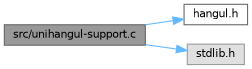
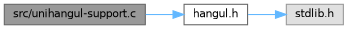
edge "src/unihangul-support.c" -> "stdlib.h": now "hangul.h" -> "stdlib.h"
